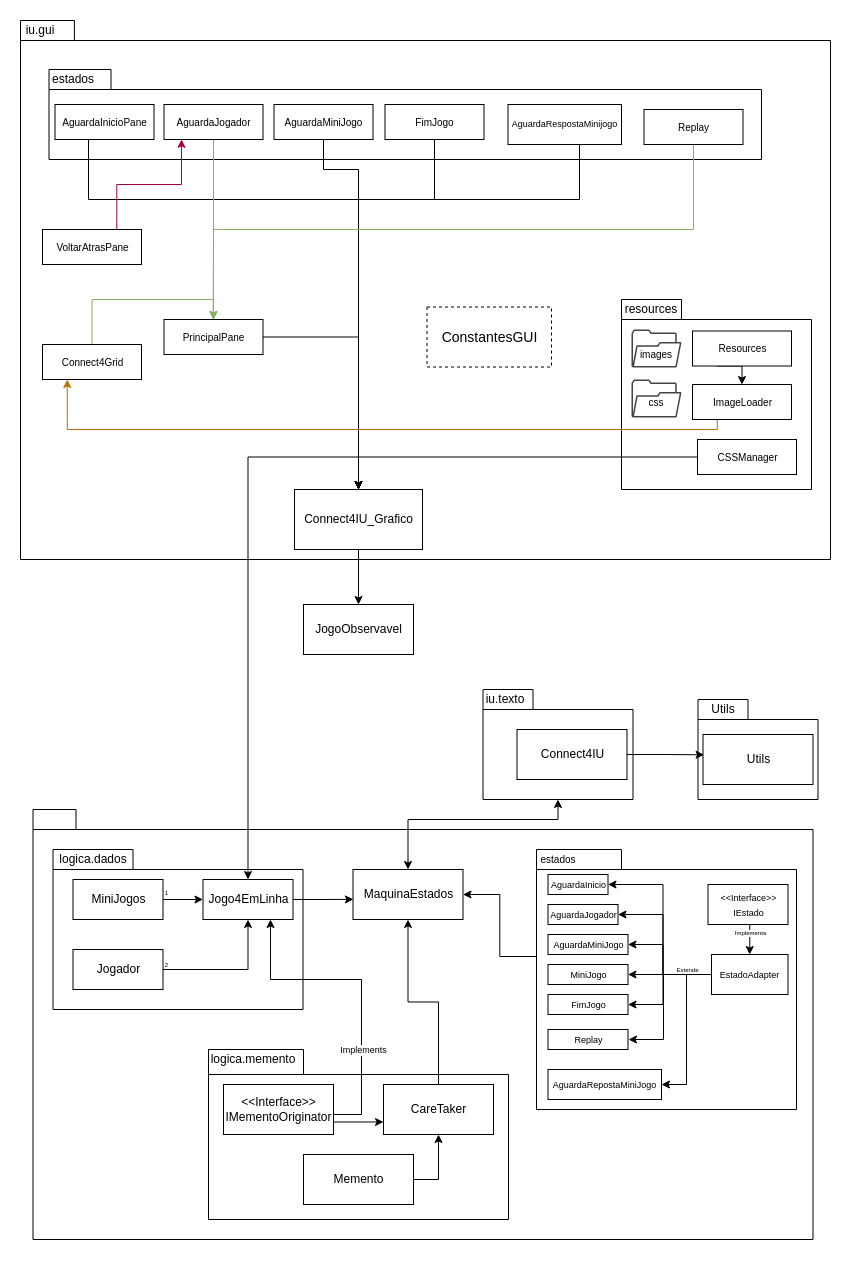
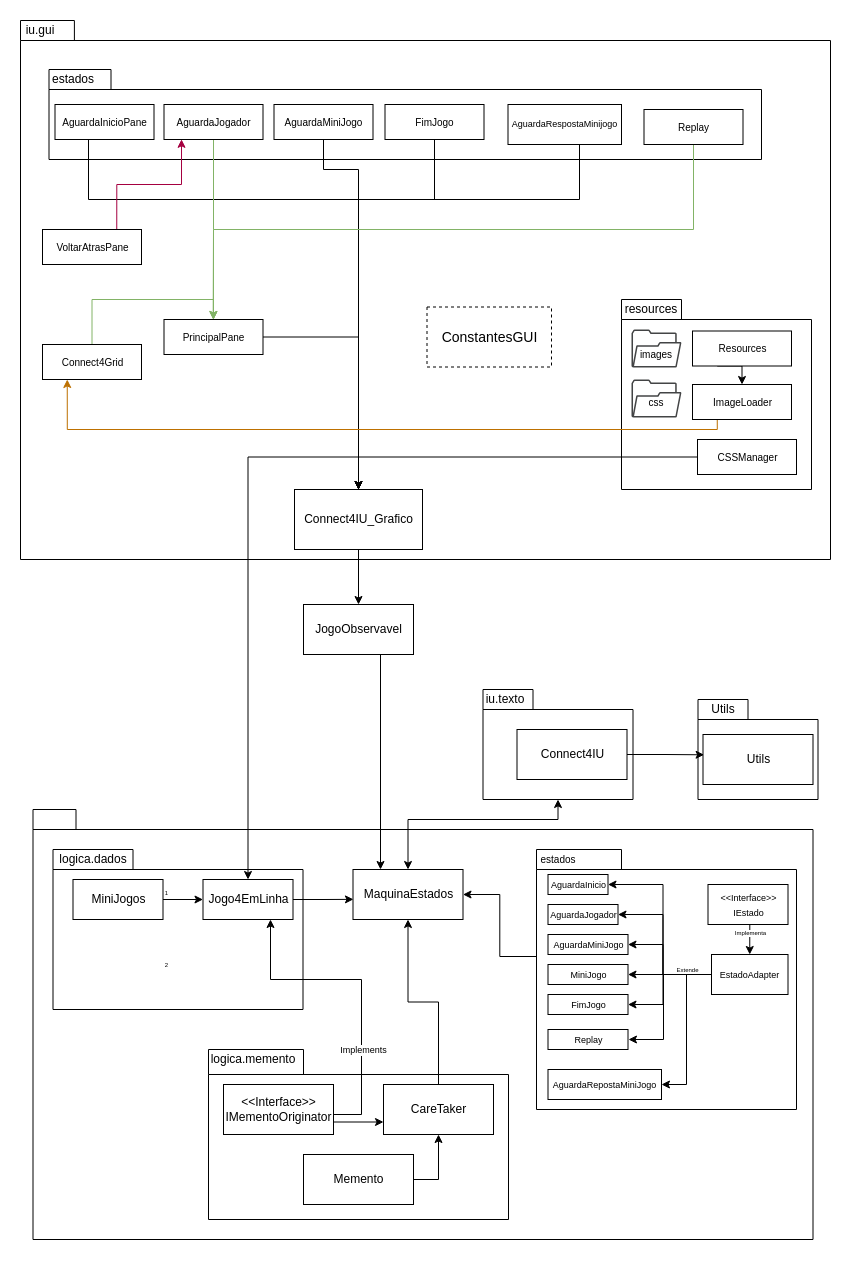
edge "JogoObservavel" -> "MaquinaEstados": added
node "Jogador": removed
edge "Jogador" -> "Jogo4EmLinha": removed
